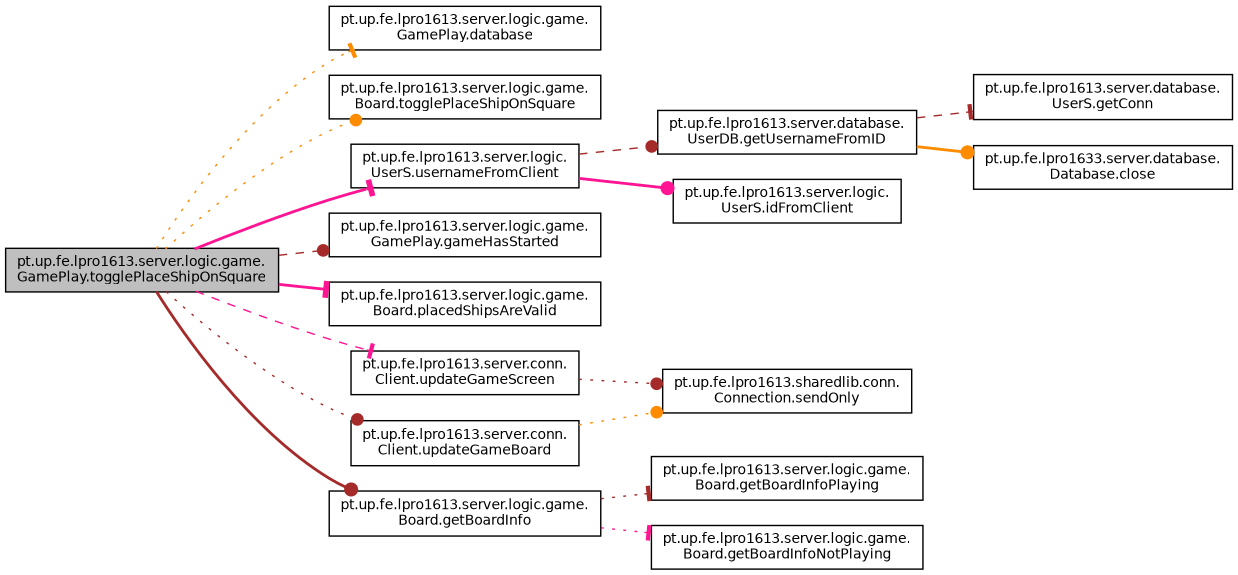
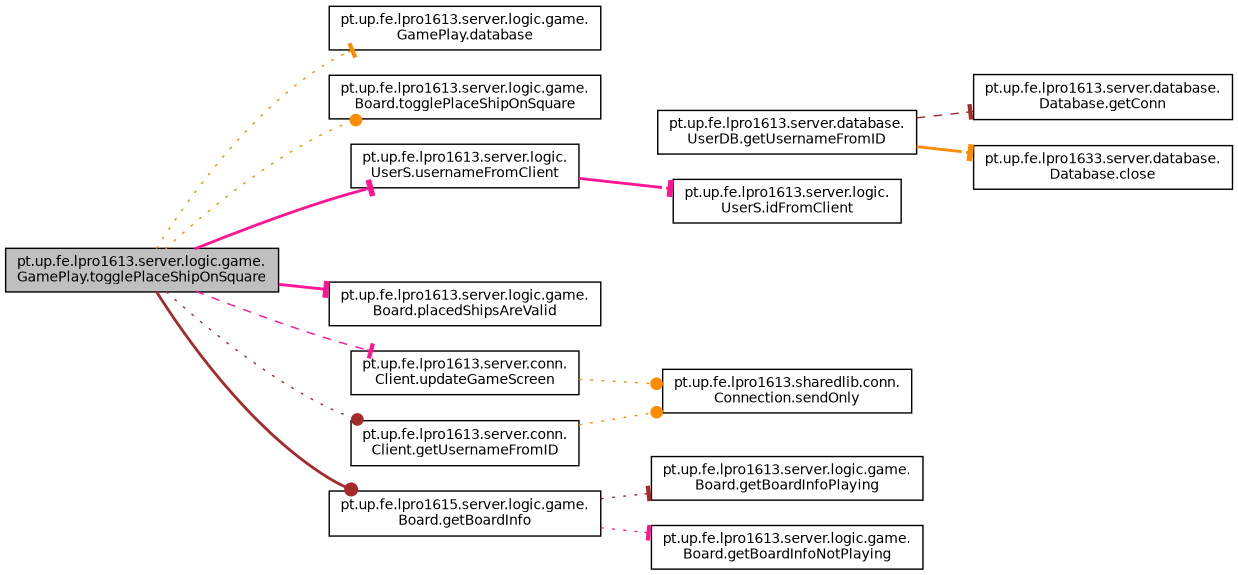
node "pt.up.fe.lpro1613.server.database. UserS.getConn": label "pt.up.fe.lpro1613.server.database. UserS.getConn" -> "pt.up.fe.lpro1613.server.database. Database.getConn"
edge "pt.up.fe.lpro1613.server.database. UserDB.getUsernameFromID" -> "pt.up.fe.lpro1633.server.database. Database.close": arrowhead dot -> tee
edge "pt.up.fe.lpro1613.server.logic. UserS.usernameFromClient" -> "pt.up.fe.lpro1613.server.database. UserDB.getUsernameFromID": removed
edge "pt.up.fe.lpro1613.server.logic. UserS.usernameFromClient" -> "pt.up.fe.lpro1613.server.logic. UserS.idFromClient": arrowhead dot -> tee
node "pt.up.fe.lpro1613.server.logic.game. GamePlay.gameHasStarted": removed
edge "pt.up.fe.lpro1613.server.conn. Client.updateGameScreen" -> "pt.up.fe.lpro1613.sharedlib.conn. Connection.sendOnly": color brown -> darkorange
node "pt.up.fe.lpro1613.server.conn. Client.updateGameBoard": label "pt.up.fe.lpro1613.server.conn. Client.updateGameBoard" -> "pt.up.fe.lpro1613.server.conn. Client.getUsernameFromID"
node "pt.up.fe.lpro1613.server.logic.game. Board.getBoardInfo": label "pt.up.fe.lpro1613.server.logic.game. Board.getBoardInfo" -> "pt.up.fe.lpro1615.server.logic.game. Board.getBoardInfo"
